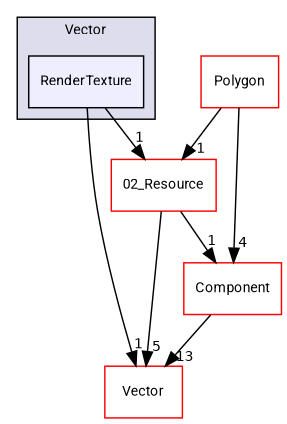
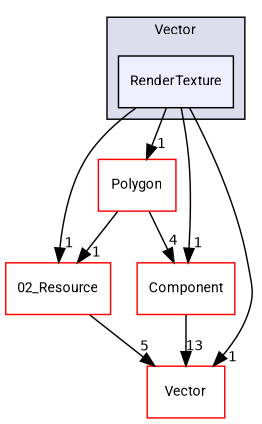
edge "RenderTexture" -> "Polygon": added
edge "02_Resource" -> "Component": now "RenderTexture" -> "Component"
